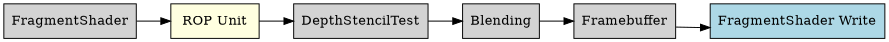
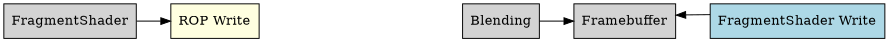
node "ROP Unit": label "ROP Unit" -> "ROP Write"
node "DepthStencilTest": removed
edge "Framebuffer" -> "FragmentShader Write": reversed
